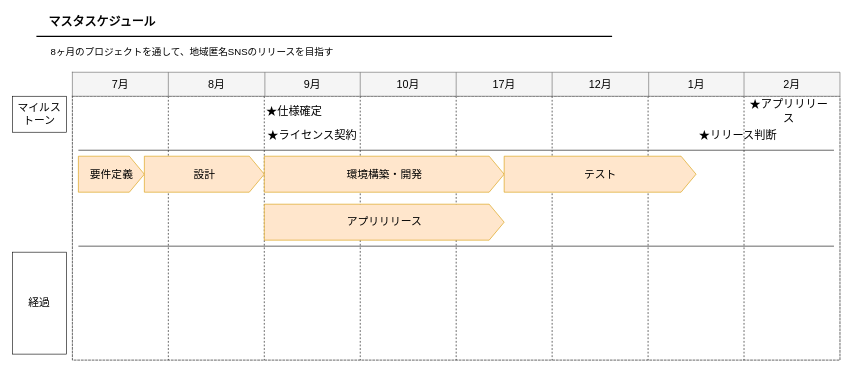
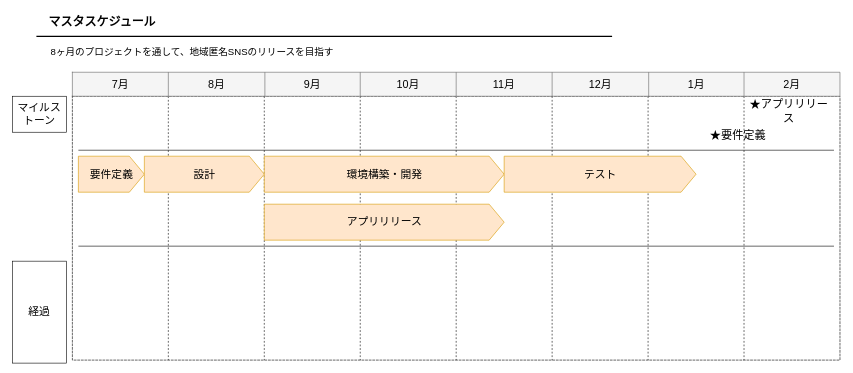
node "17月": label "17月" -> "11月"
node "★仕様確定": removed
node "★ライセンス契約": removed
node "★リリース判断": label "★リリース判断" -> "★要件定義"
node "経過": moved (39, 303) -> (39, 312)
